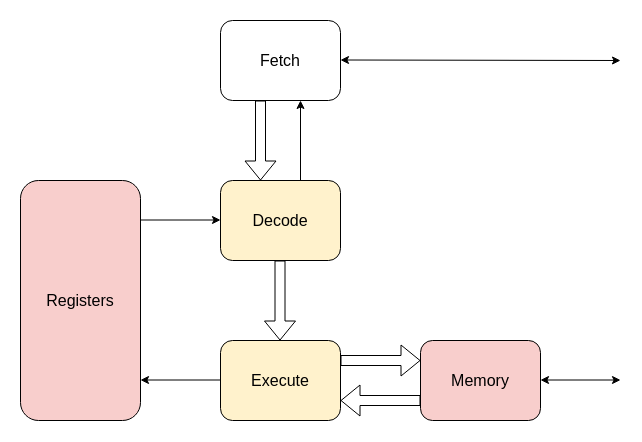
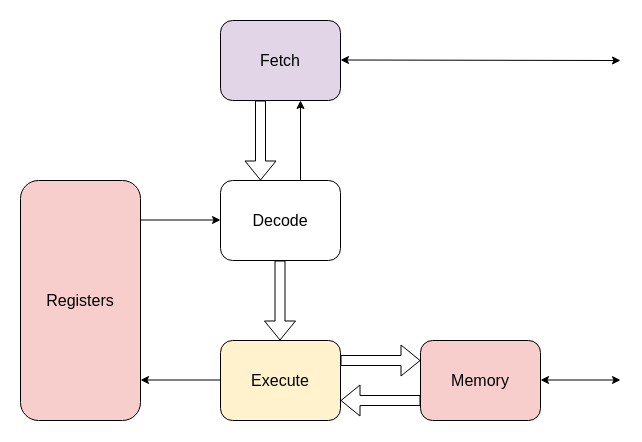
node "Fetch": fillcolor #ffffff -> #e1d5e7
node "Decode": fillcolor #fff2cc -> #ffffff
